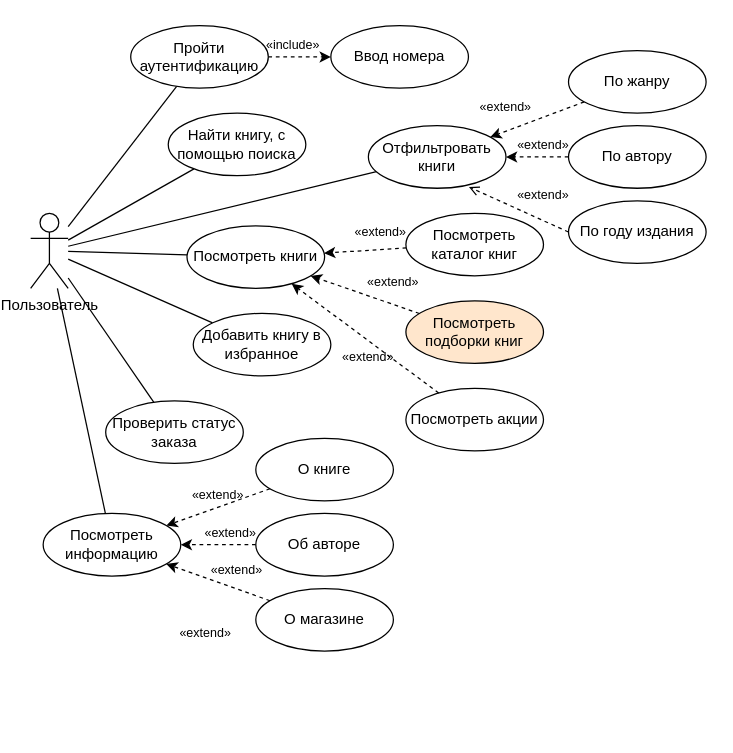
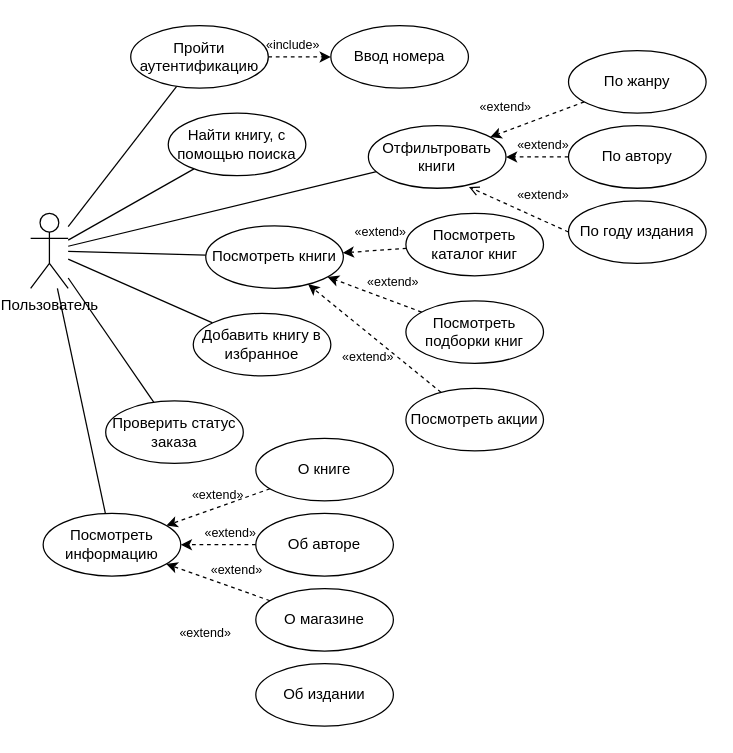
node "Посмотреть книги": moved (256, 257) -> (274, 257)
node "Посмотреть подборки книг": fillcolor #ffe6cc -> #ffffff
node "Об издании": added
